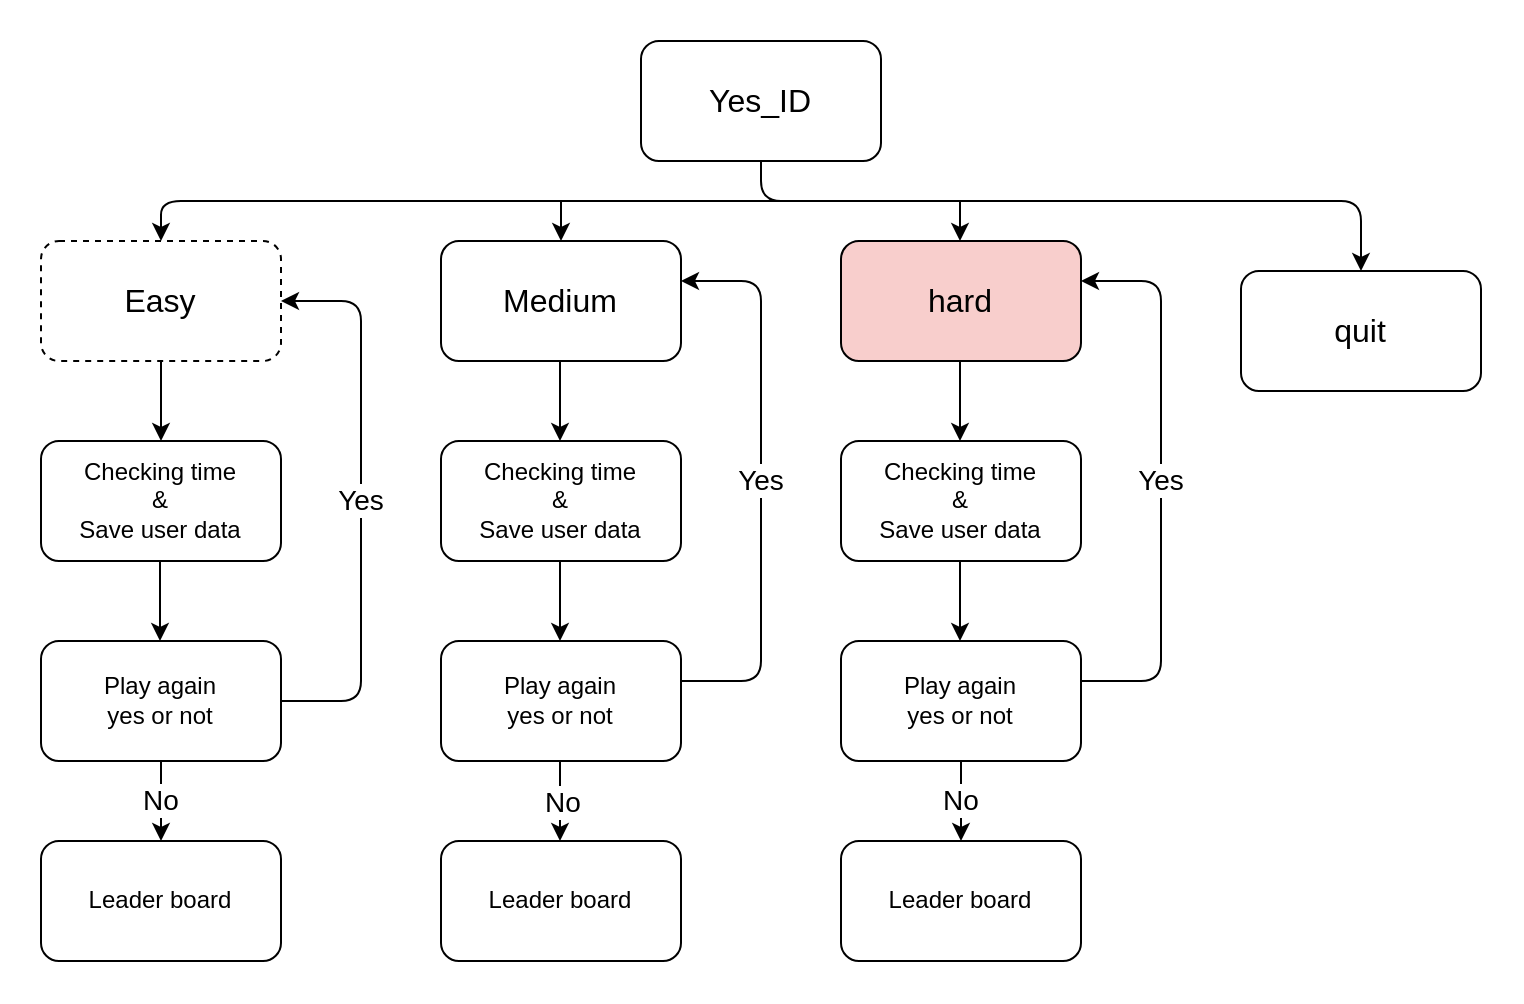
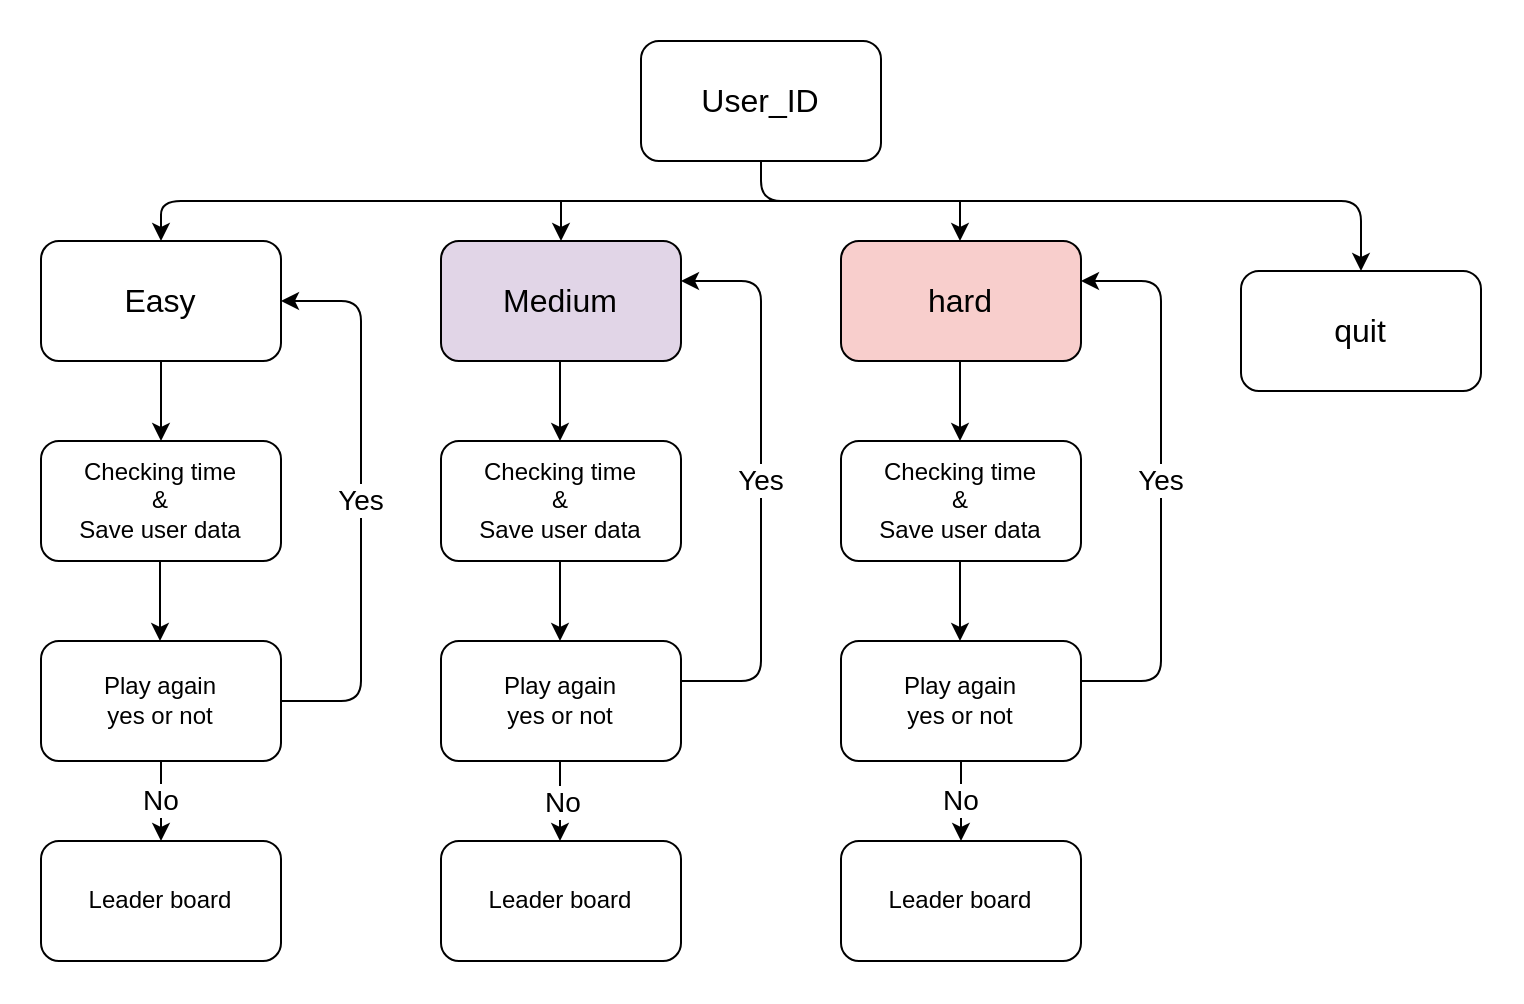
node "Yes_ID": label "Yes_ID" -> "User_ID"
node "Easy": style dashed -> solid
node "Medium": fillcolor #ffffff -> #e1d5e7
